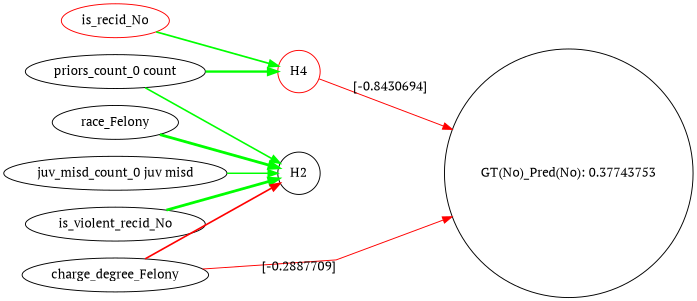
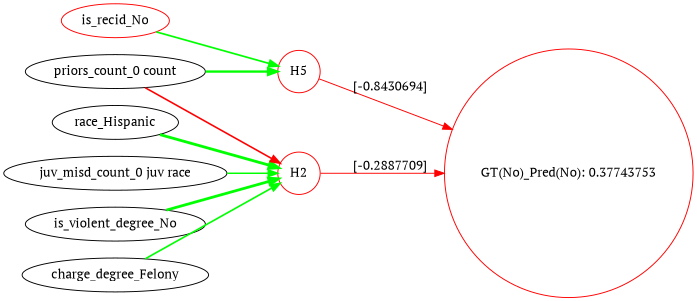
node "H4": label "H4" -> "H5"
node "race_Felony": label "race_Felony" -> "race_Hispanic"
edge "priors_count_0 count" -> "H2": color green -> red
node "juv_misd_count_0 juv misd": label "juv_misd_count_0 juv misd" -> "juv_misd_count_0 juv race"
node "H2": color black -> red
node "GT(No)_Pred(No): 0.37743753": color black -> red
edge "charge_degree_Felony" -> "H2": color red -> green
node "is_violent_recid_No": label "is_violent_recid_No" -> "is_violent_degree_No"
edge "charge_degree_Felony" -> "GT(No)_Pred(No): 0.37743753": now "H2" -> "GT(No)_Pred(No): 0.37743753"
